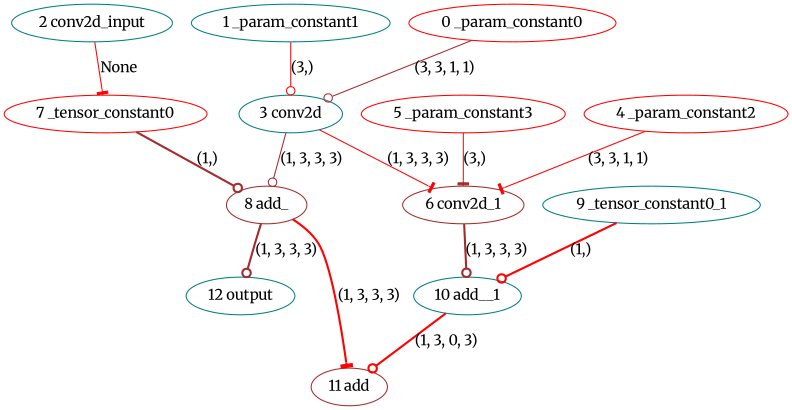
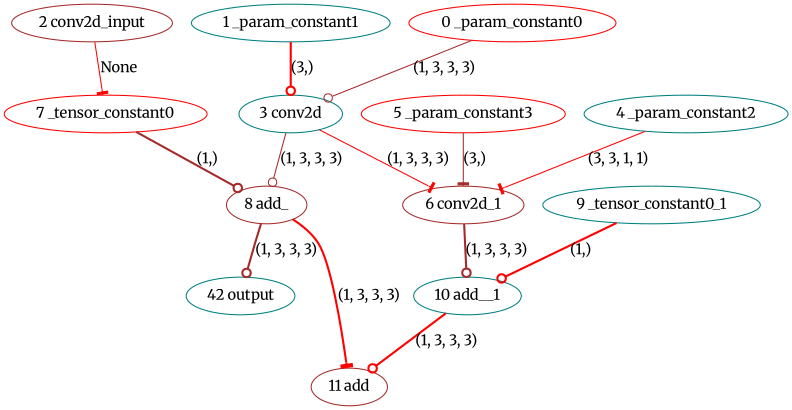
node "2 conv2d_input": color teal -> brown
edge "1 _param_constant1" -> "3 conv2d": style solid -> bold
edge "0 _param_constant0" -> "3 conv2d": label "(3, 3, 1, 1)" -> "(1, 3, 3, 3)"
node "4 _param_constant2": color red -> teal
node "12 output": label "12 output" -> "42 output"
edge "10 add__1" -> "11 add": label "(1, 3, 0, 3)" -> "(1, 3, 3, 3)"
